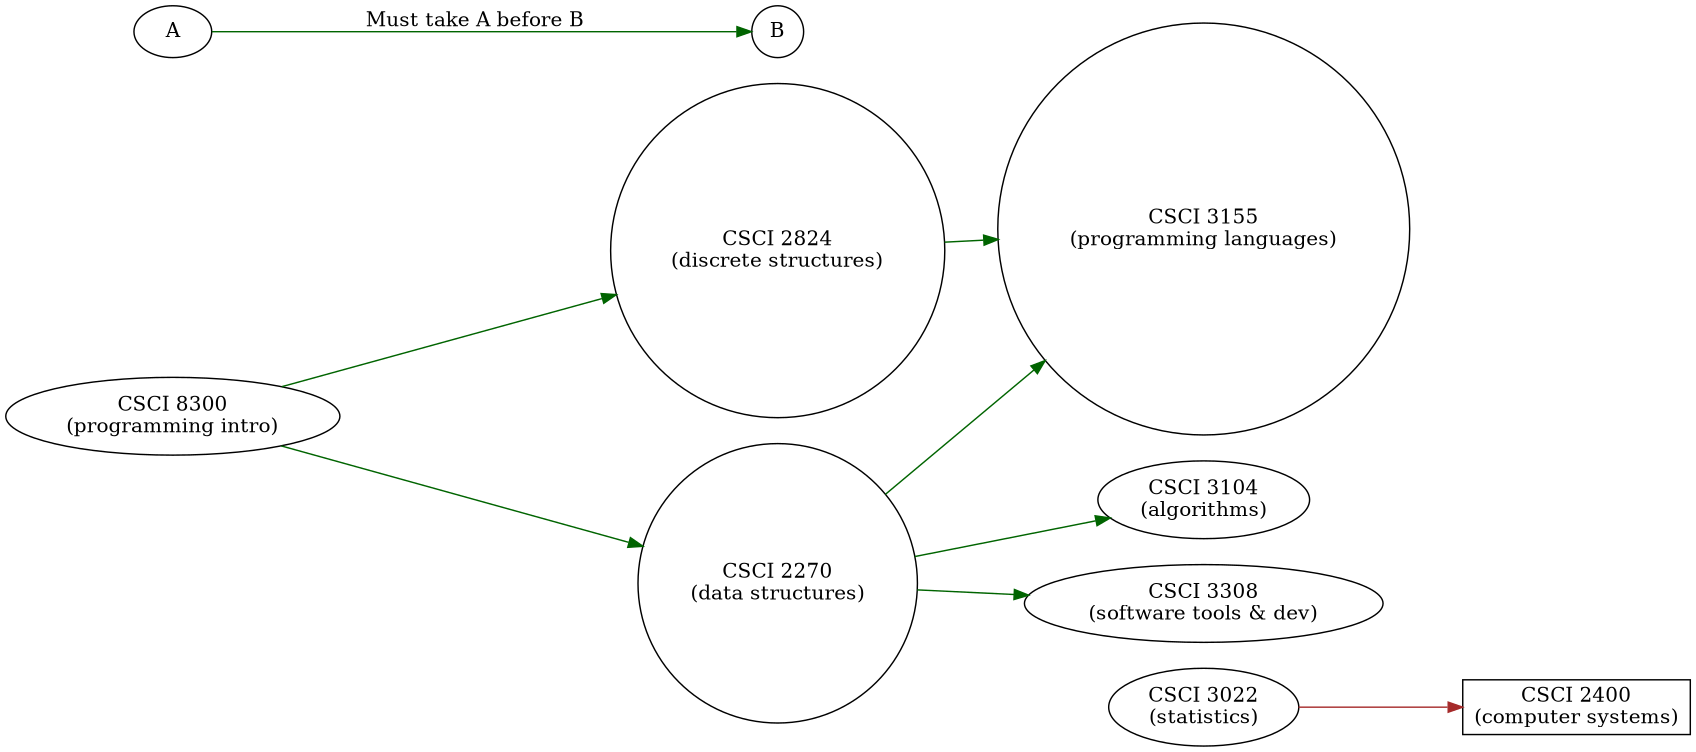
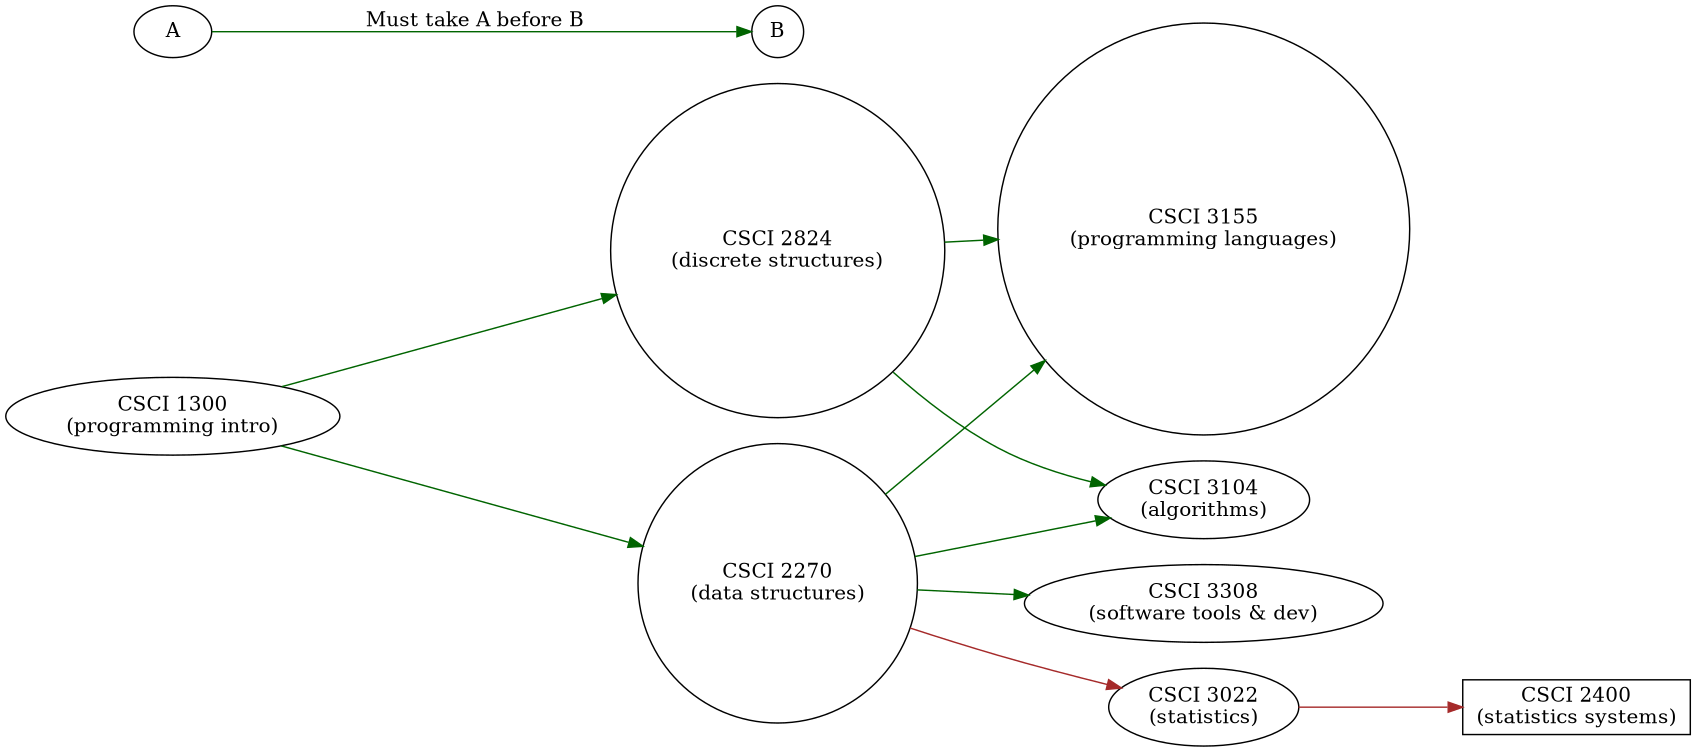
node "CSCI 8300 (programming intro)": label "CSCI 8300 (programming intro)" -> "CSCI 1300 (programming intro)"
edge "CSCI 2824 (discrete structures)" -> "CSCI 3104 (algorithms)": added
edge "CSCI 2270 (data structures)" -> "CSCI 3022 (statistics)": added
node "CSCI 2400 (computer systems)": label "CSCI 2400 (computer systems)" -> "CSCI 2400 (statistics systems)"
